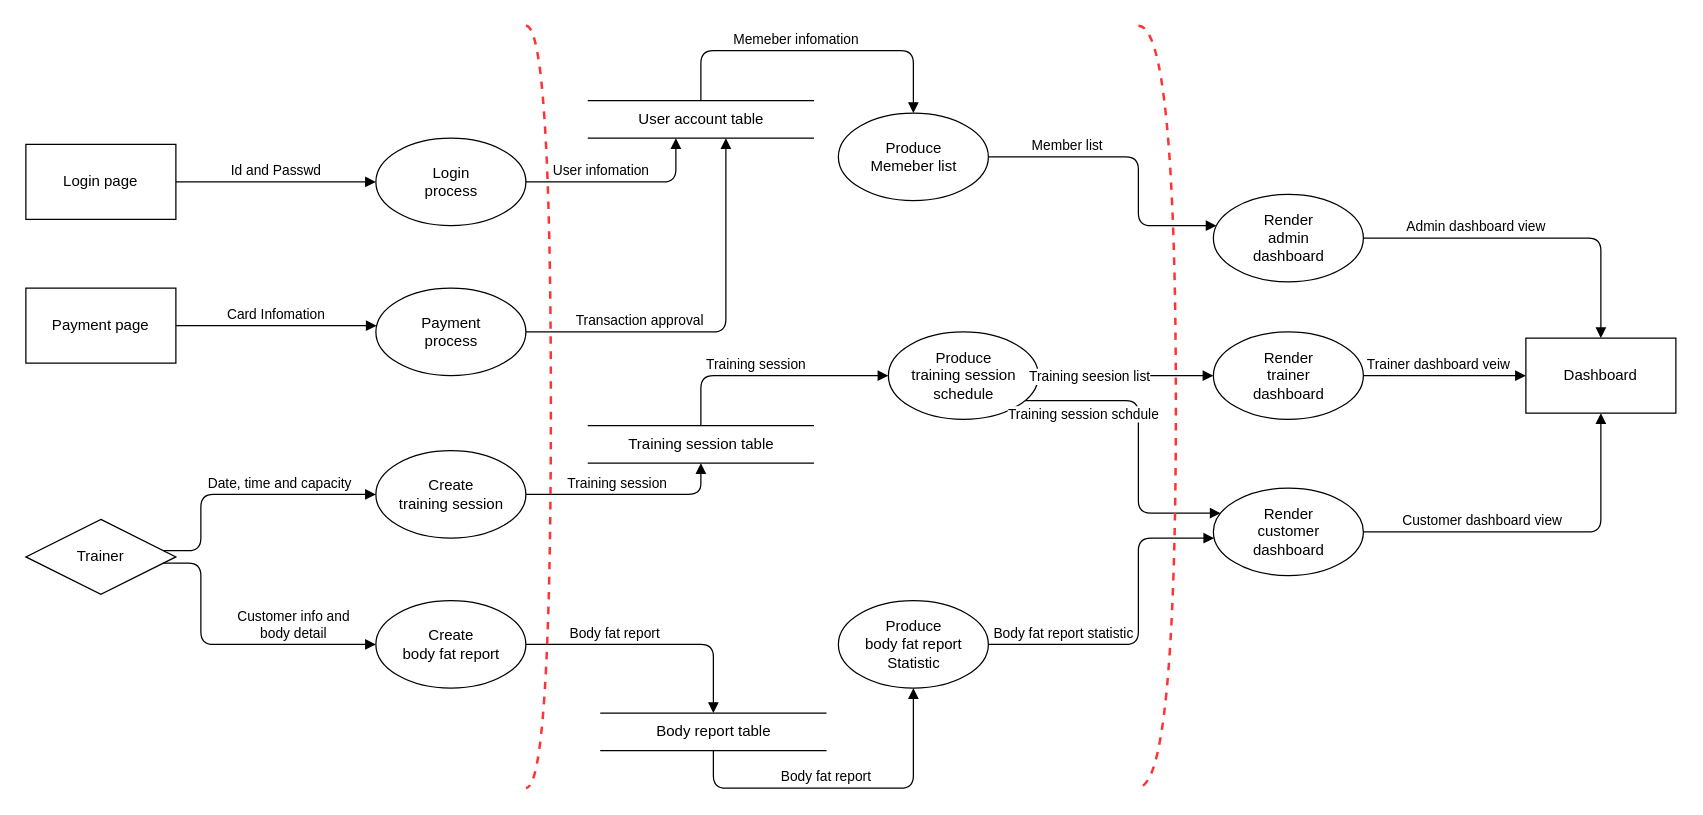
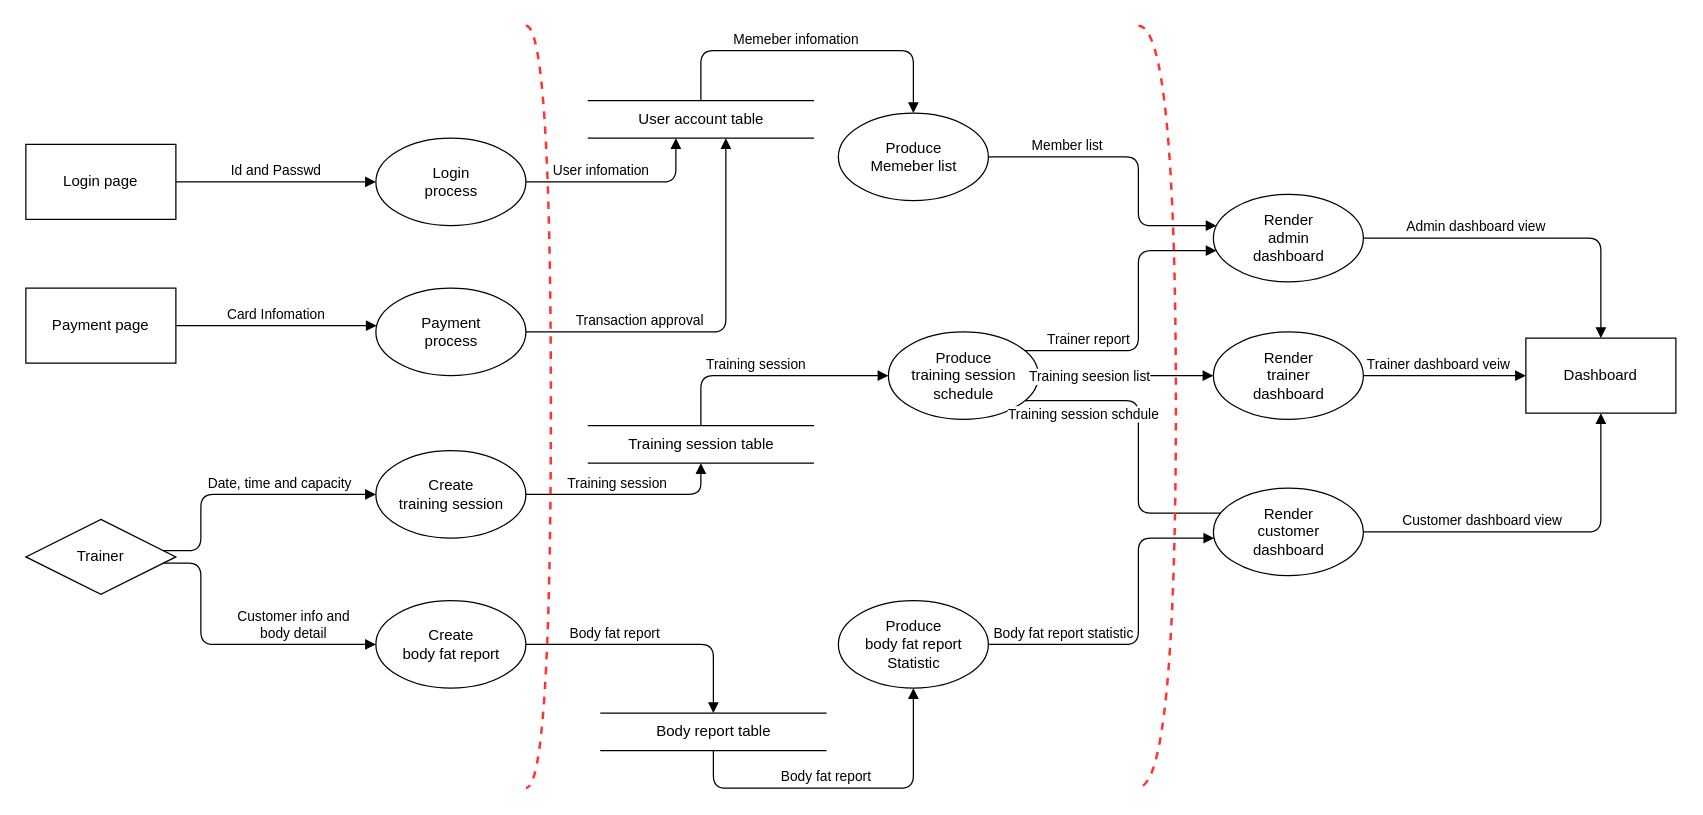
edge "Produce training session schedule" -> "Render admin dashboard": added, label "Trainer report"
edge "Produce training session schedule" -> "Render customer dashboard": arrowhead block -> none
